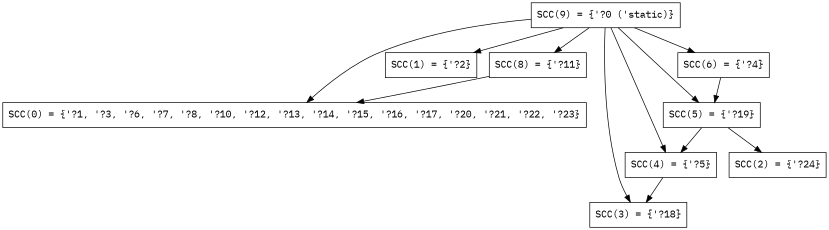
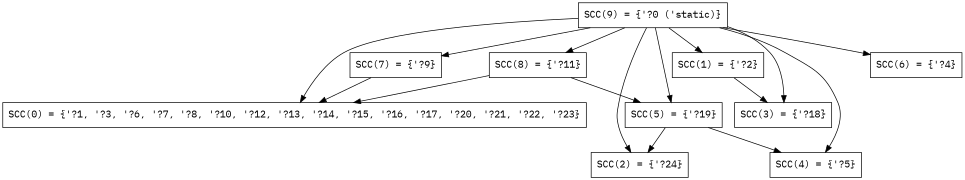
node "SCC(7) = {'?9}": added
edge "SCC(9) = {'?0 ('static)}" -> "SCC(2) = {'?24}": added
edge "SCC(6) = {'?4}" -> "SCC(5) = {'?19}": now "SCC(8) = {'?11}" -> "SCC(5) = {'?19}"
edge "SCC(4) = {'?5}" -> "SCC(3) = {'?18}": now "SCC(1) = {'?2}" -> "SCC(3) = {'?18}"
